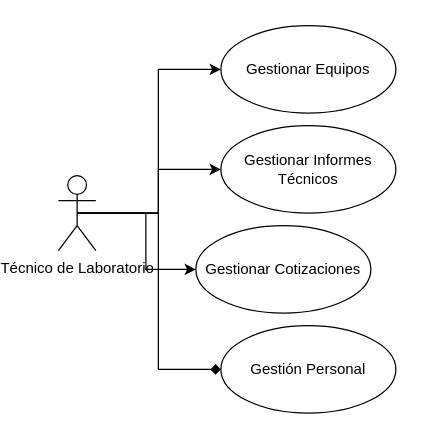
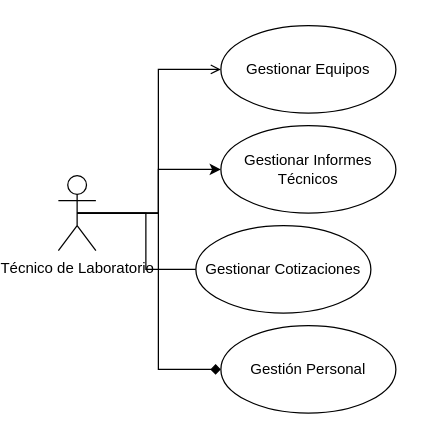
edge "Técnico de Laboratorio" -> "Gestionar Equipos": arrowhead classic -> open
edge "Técnico de Laboratorio" -> "Gestionar Cotizaciones": arrowhead classic -> none
